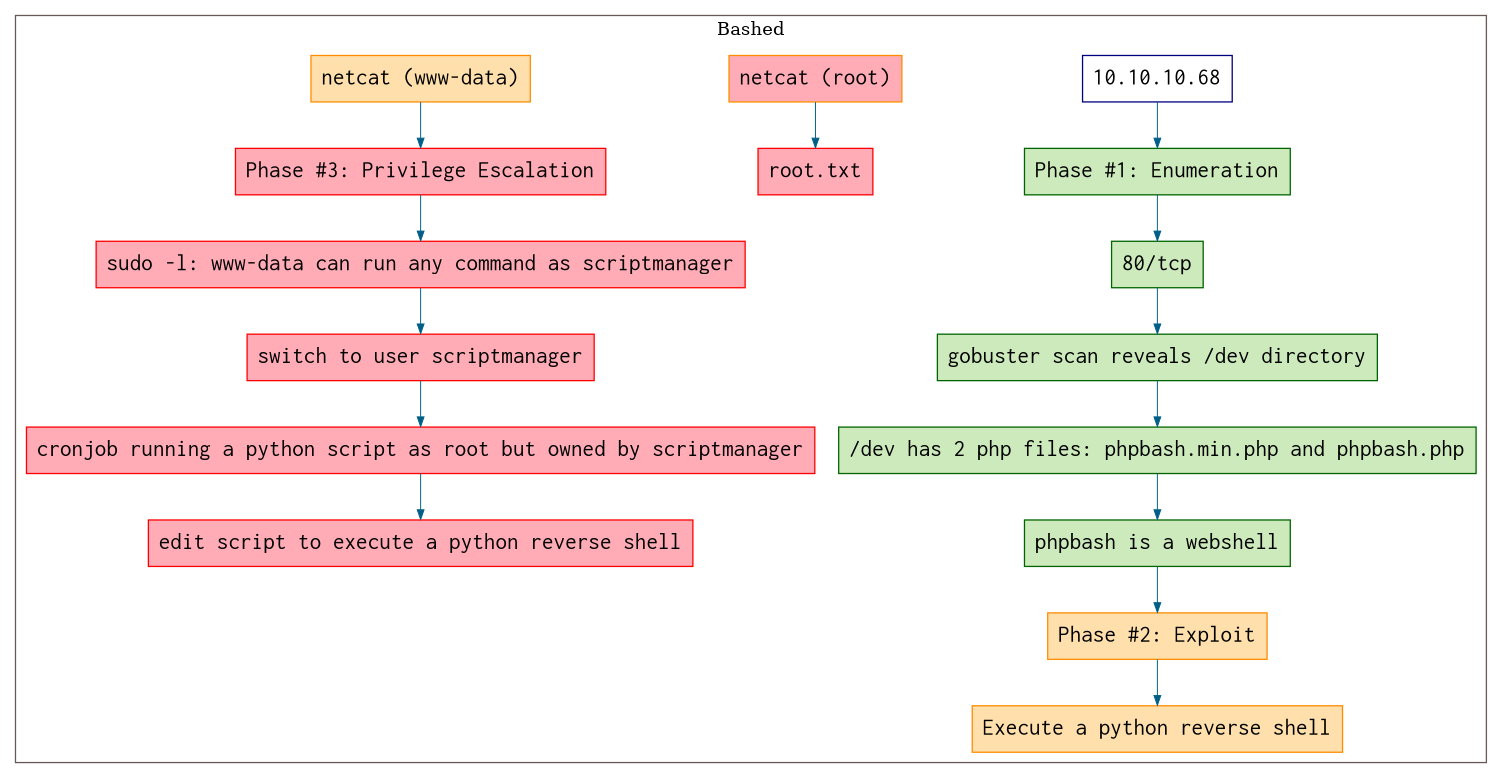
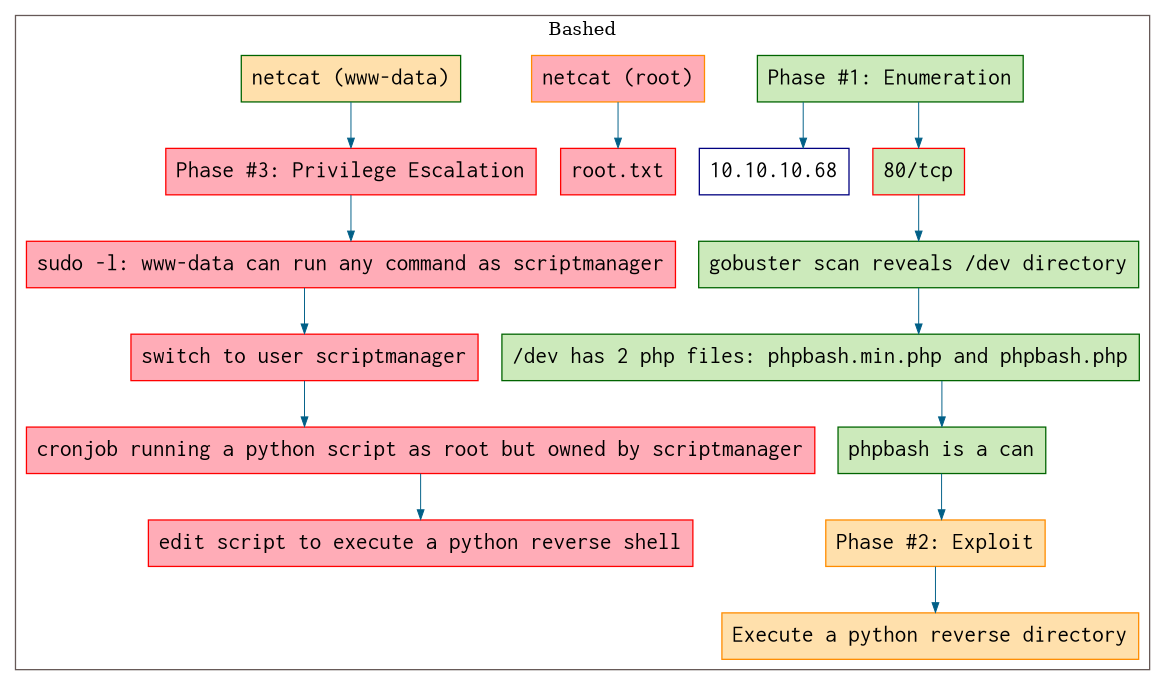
node "netcat (www-data)": color darkorange -> darkgreen
edge "10.10.10.68" -> "Phase #1: Enumeration": reversed
node "80/tcp": color darkgreen -> red
node "phpbash is a webshell": label "phpbash is a webshell" -> "phpbash is a can"
node "Execute a python reverse shell": label "Execute a python reverse shell" -> "Execute a python reverse directory"
